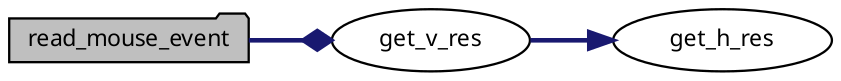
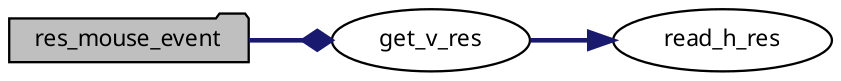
node "read_mouse_event": label "read_mouse_event" -> "res_mouse_event"
node "get_h_res": label "get_h_res" -> "read_h_res"
